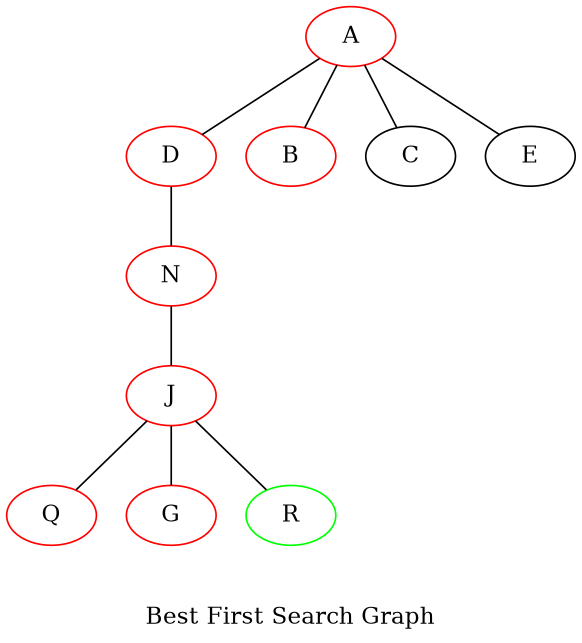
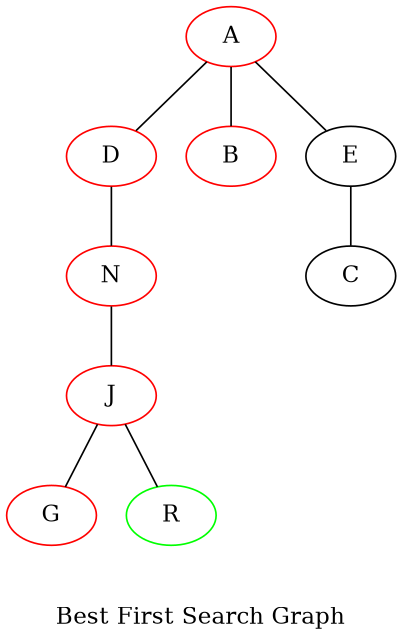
edge "A" -- "C": now "E" -- "C"
node "Q": removed
